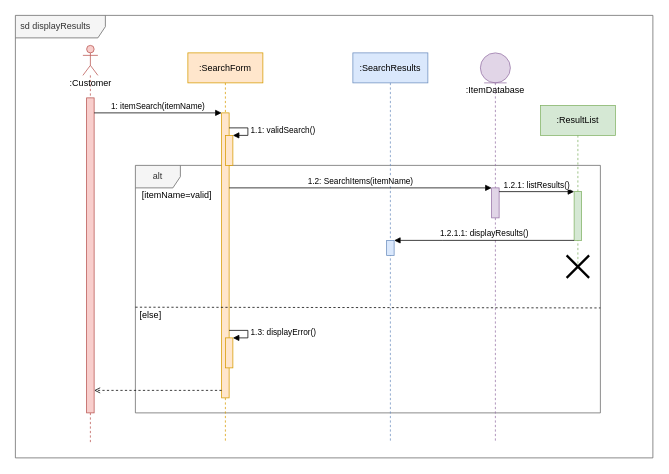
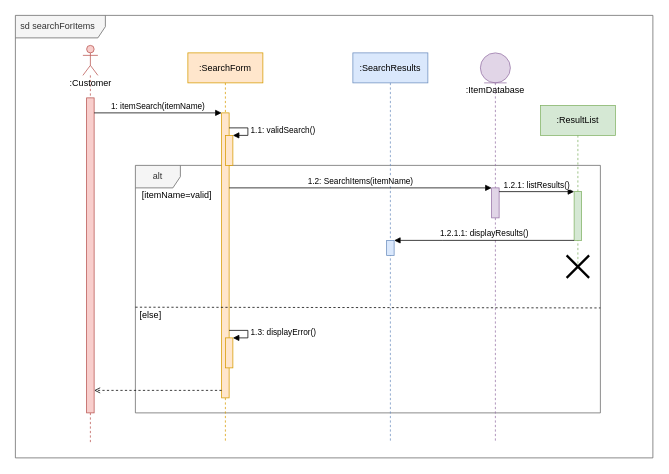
node "sd displayResults": label "sd displayResults" -> "sd searchForItems"
